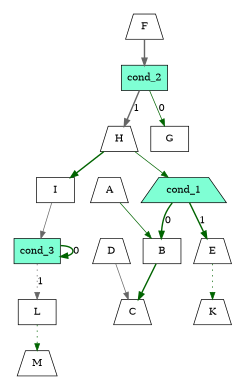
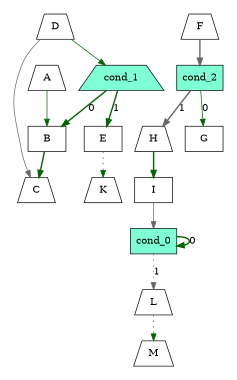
edge "H" -> "cond_1": now "D" -> "cond_1"
node "cond_3": label "cond_3" -> "cond_0"
node "E": shape trapezium -> box
node "L": shape box -> trapezium
